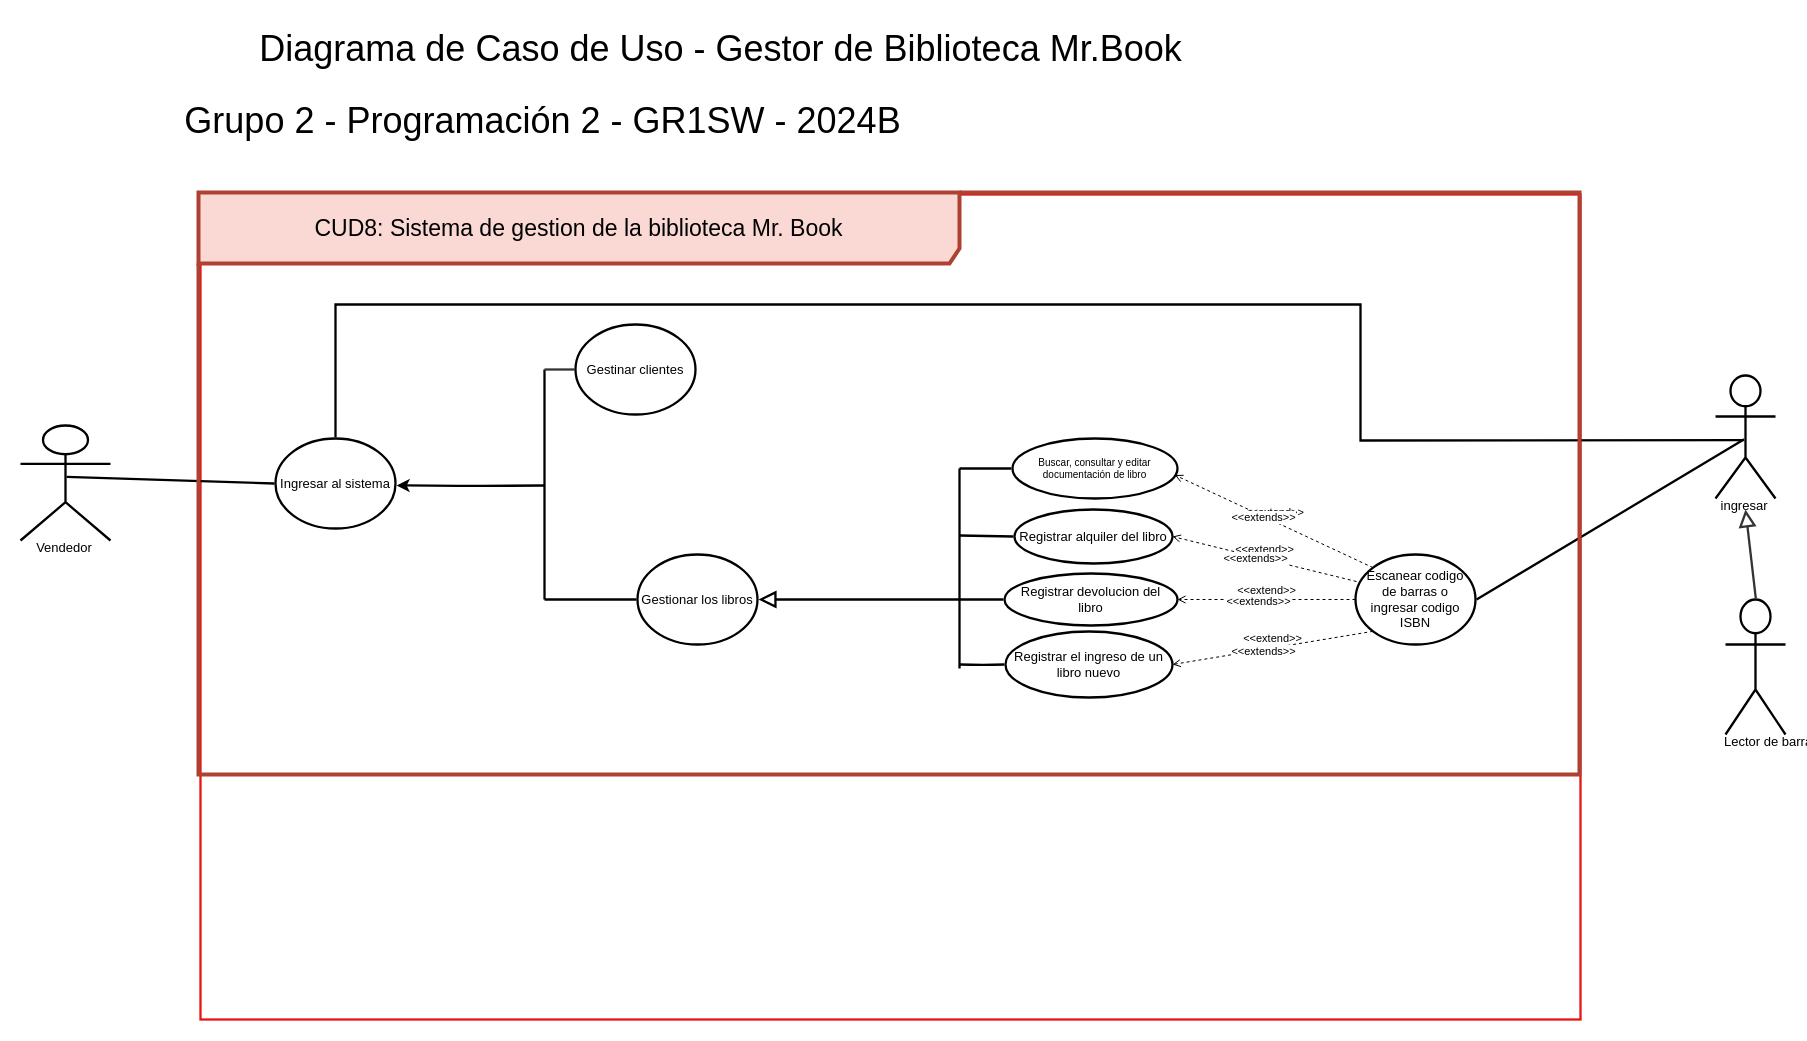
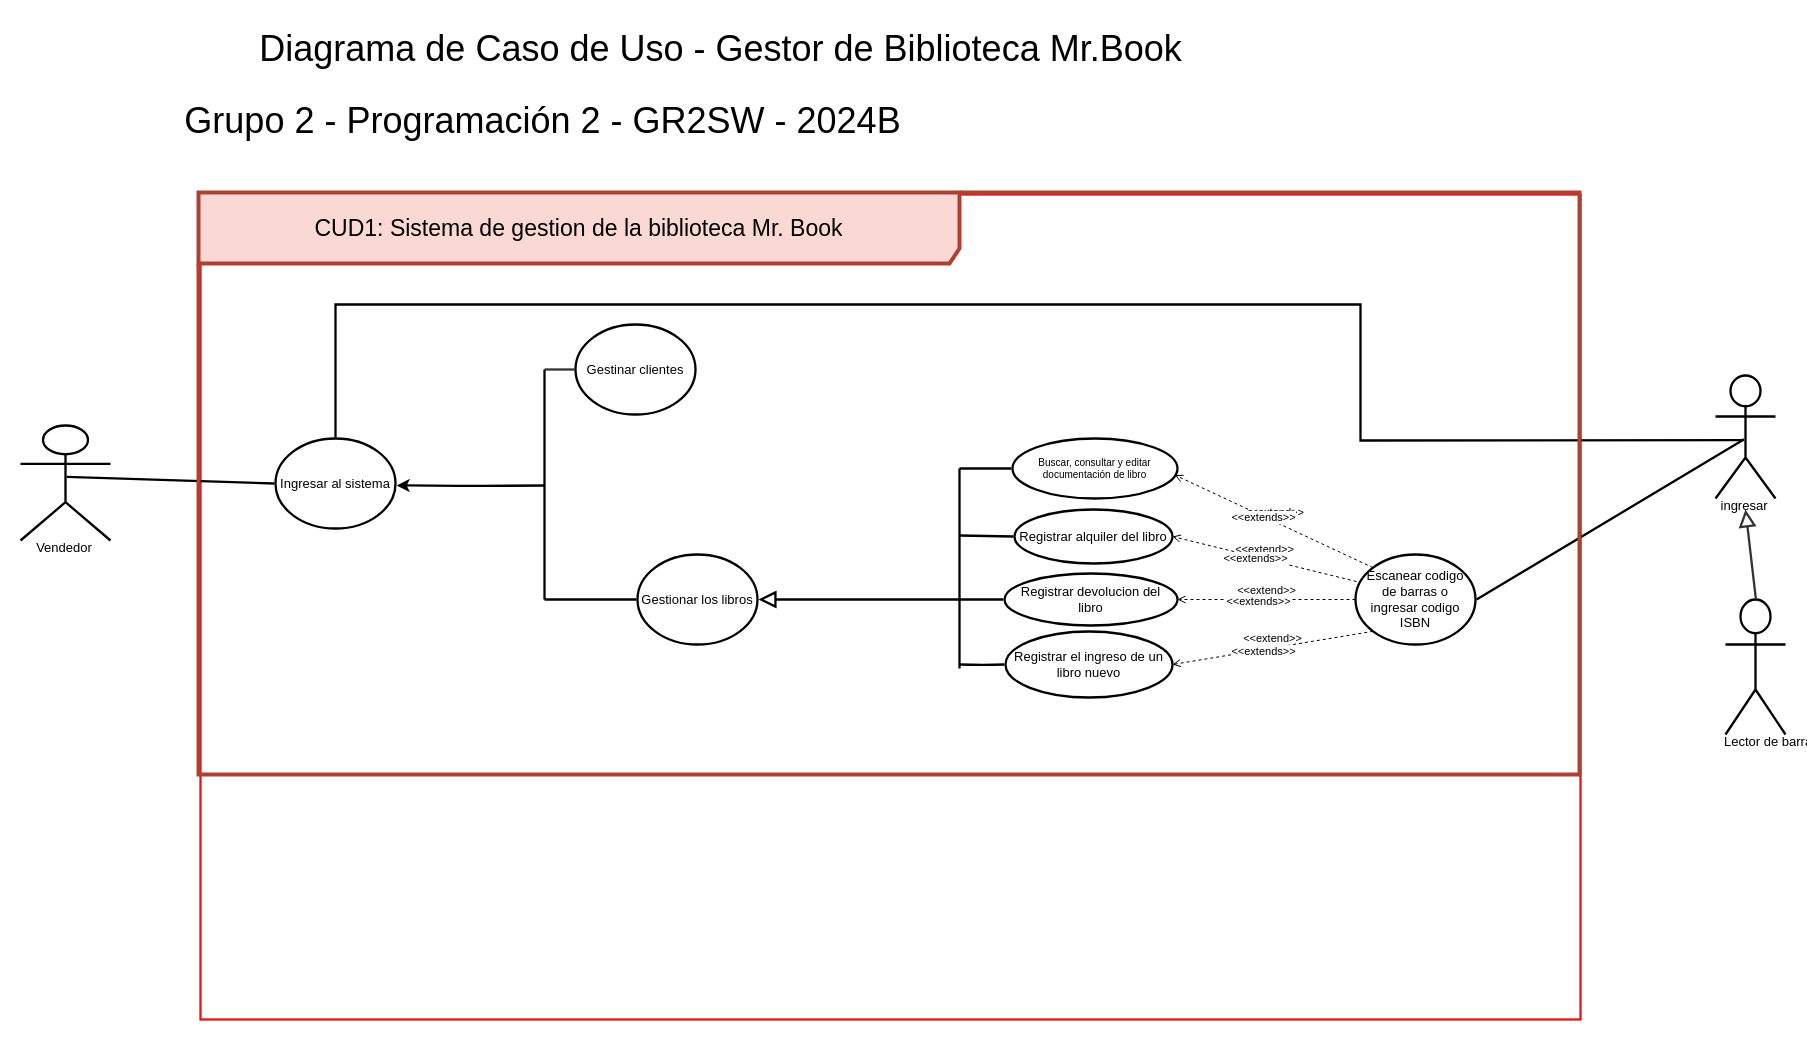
node "Grupo 2 - Programación 2 - GR1SW - 2024B": label "Grupo 2 - Programación 2 - GR1SW - 2024B" -> "Grupo 2 - Programación 2 - GR2SW - 2024B"
node "CUD8: Sistema de gestion de la biblioteca Mr. Book": label "CUD8: Sistema de gestion de la biblioteca Mr. Book" -> "CUD1: Sistema de gestion de la biblioteca Mr. Book"
